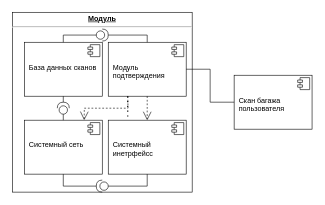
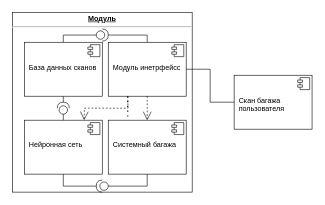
node "Модуль подтверждения": label "Модуль подтверждения" -> "Модуль инетрфейсс"
node "Системный сеть": label "Системный сеть" -> "Нейронная сеть"
node "Системный инетрфейсс": label "Системный инетрфейсс" -> "Системный багажа"
